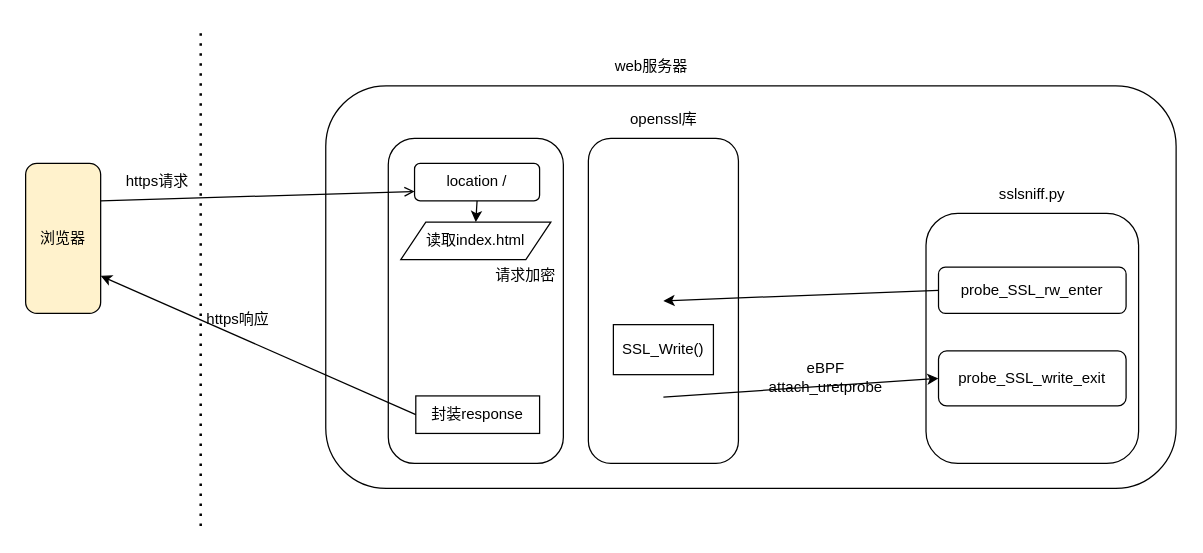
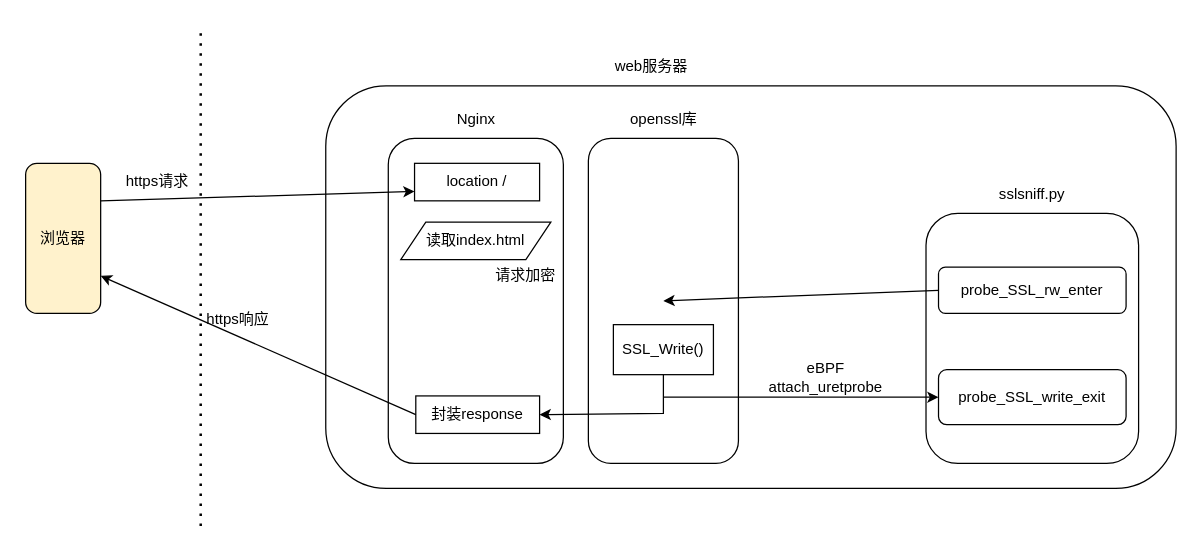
node "Nginx": added
node "location /": shape rounded rectangle -> rectangle
edge "浏览器" -> "location /": arrowhead open -> classic
edge "location /" -> "读取index.html": removed
node "probe_SSL_write_exit": moved (1032, 378) -> (1032, 397)
edge "SSL_Write()" -> "封装response": added
